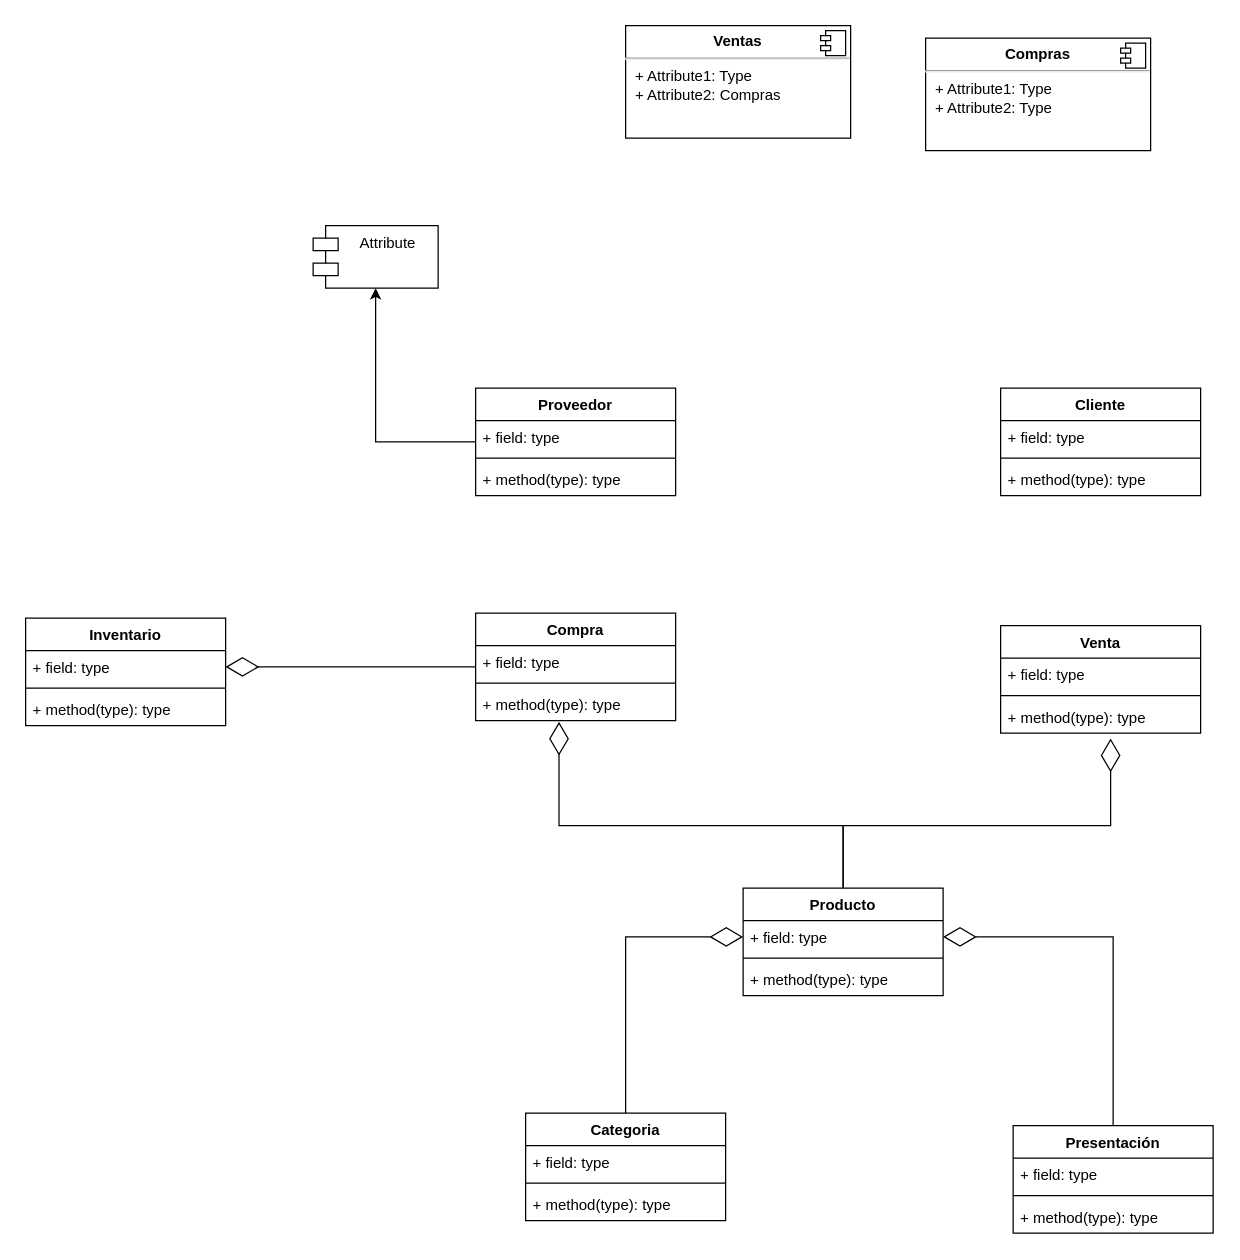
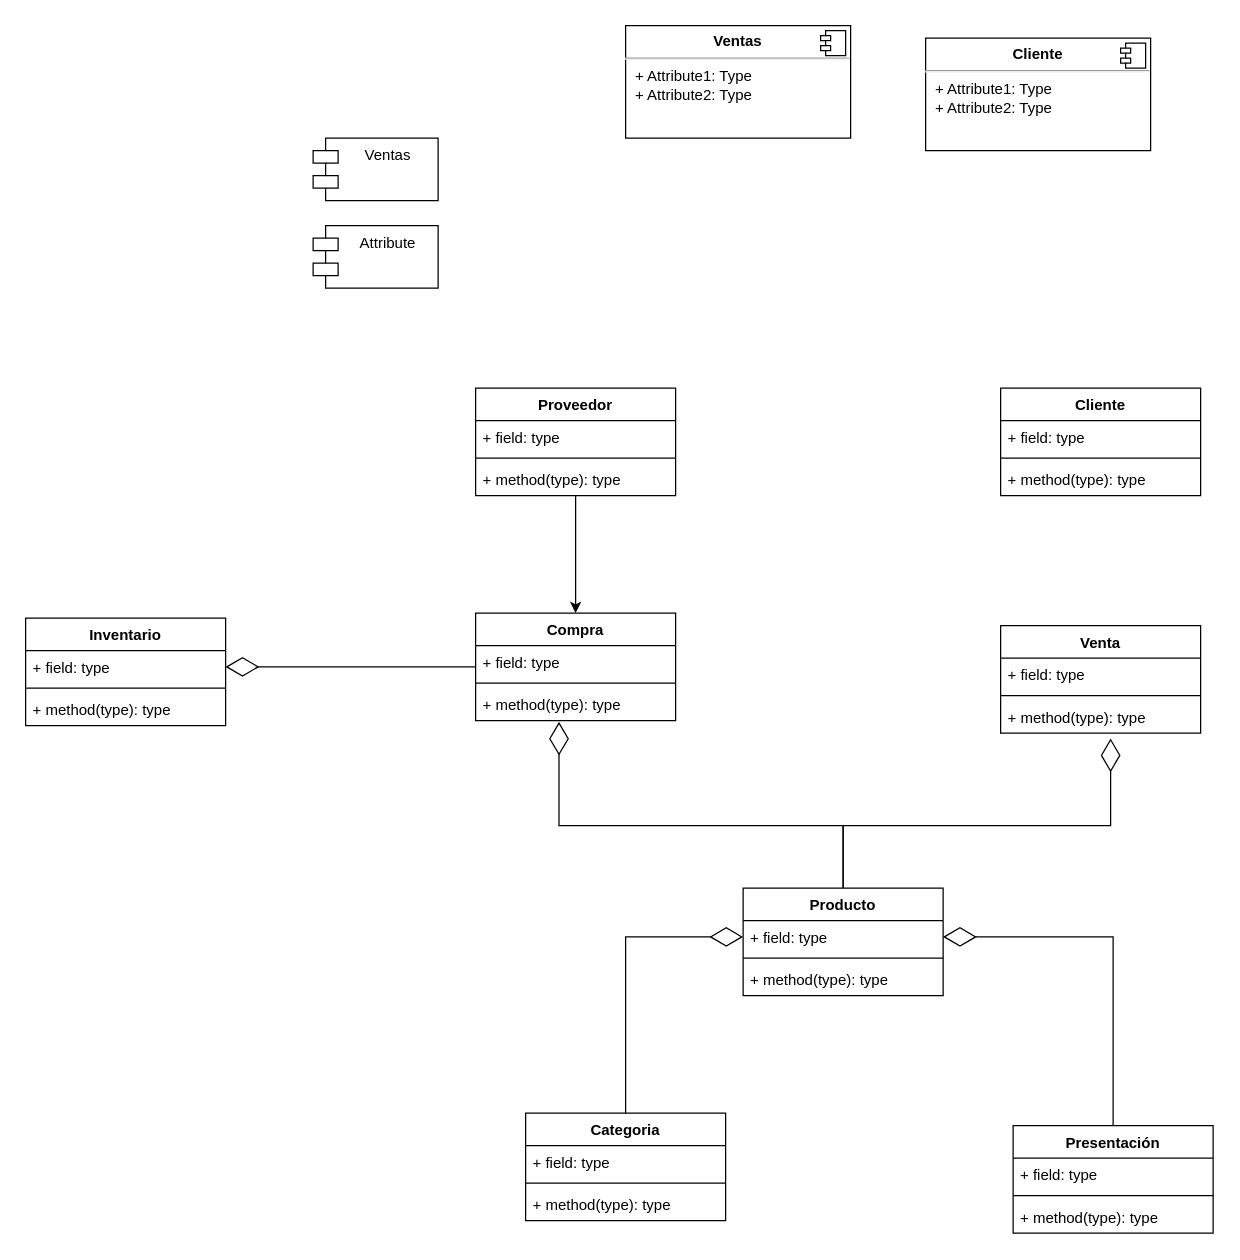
node "Ventas + Attribute1: Type + Attribute2: Compras": label "Ventas + Attribute1: Type + Attribute2: Compras" -> "Ventas + Attribute1: Type + Attribute2: Type"
node "Compras + Attribute1: Type + Attribute2: Type": label "Compras + Attribute1: Type + Attribute2: Type" -> "Cliente + Attribute1: Type + Attribute2: Type"
node "Ventas": added
edge "Proveedor" -> "Attribute": now "Proveedor" -> "Compra"
